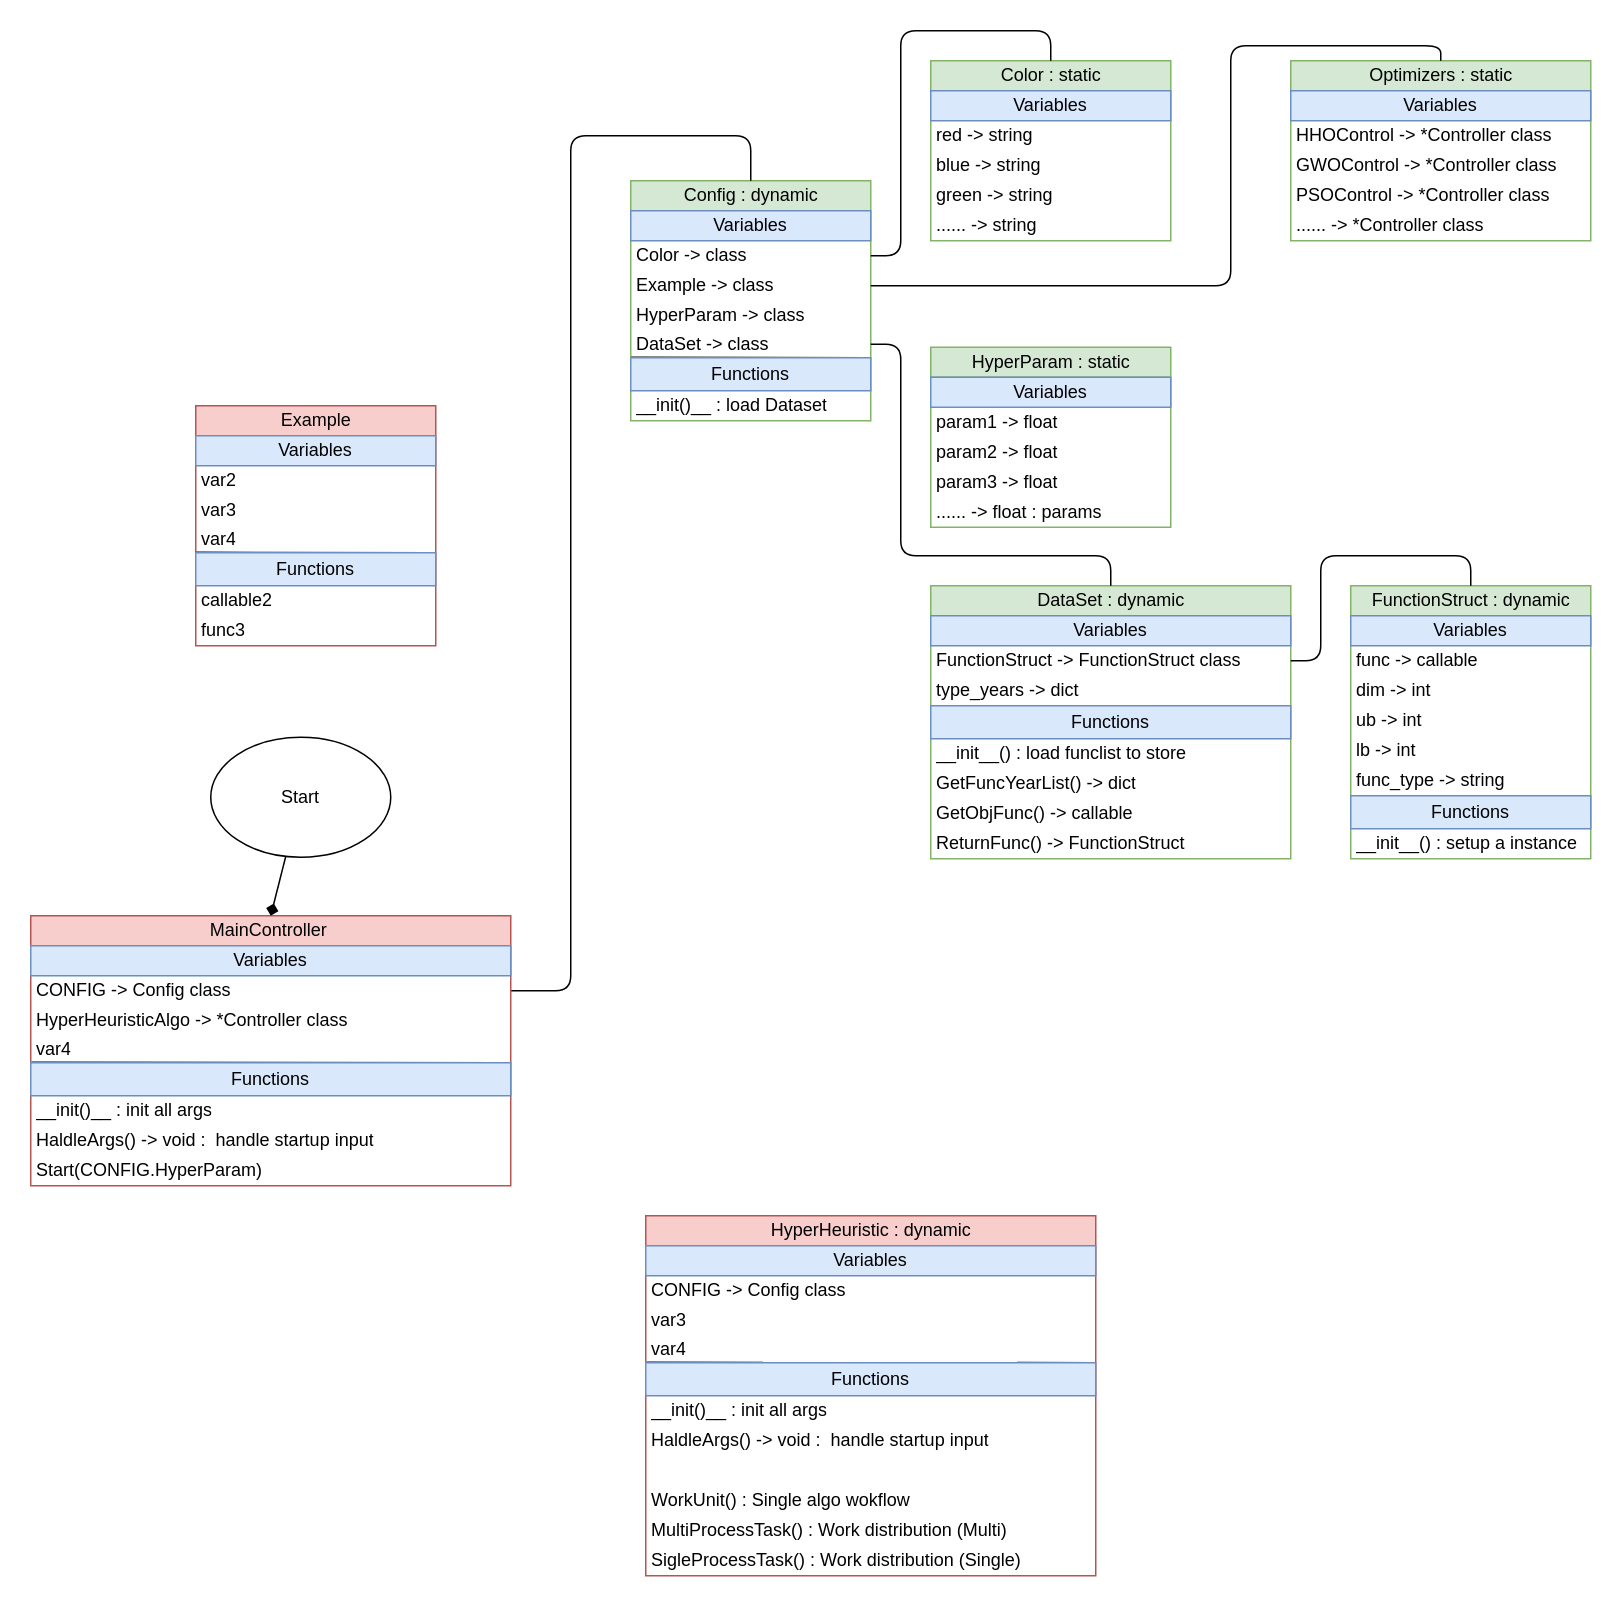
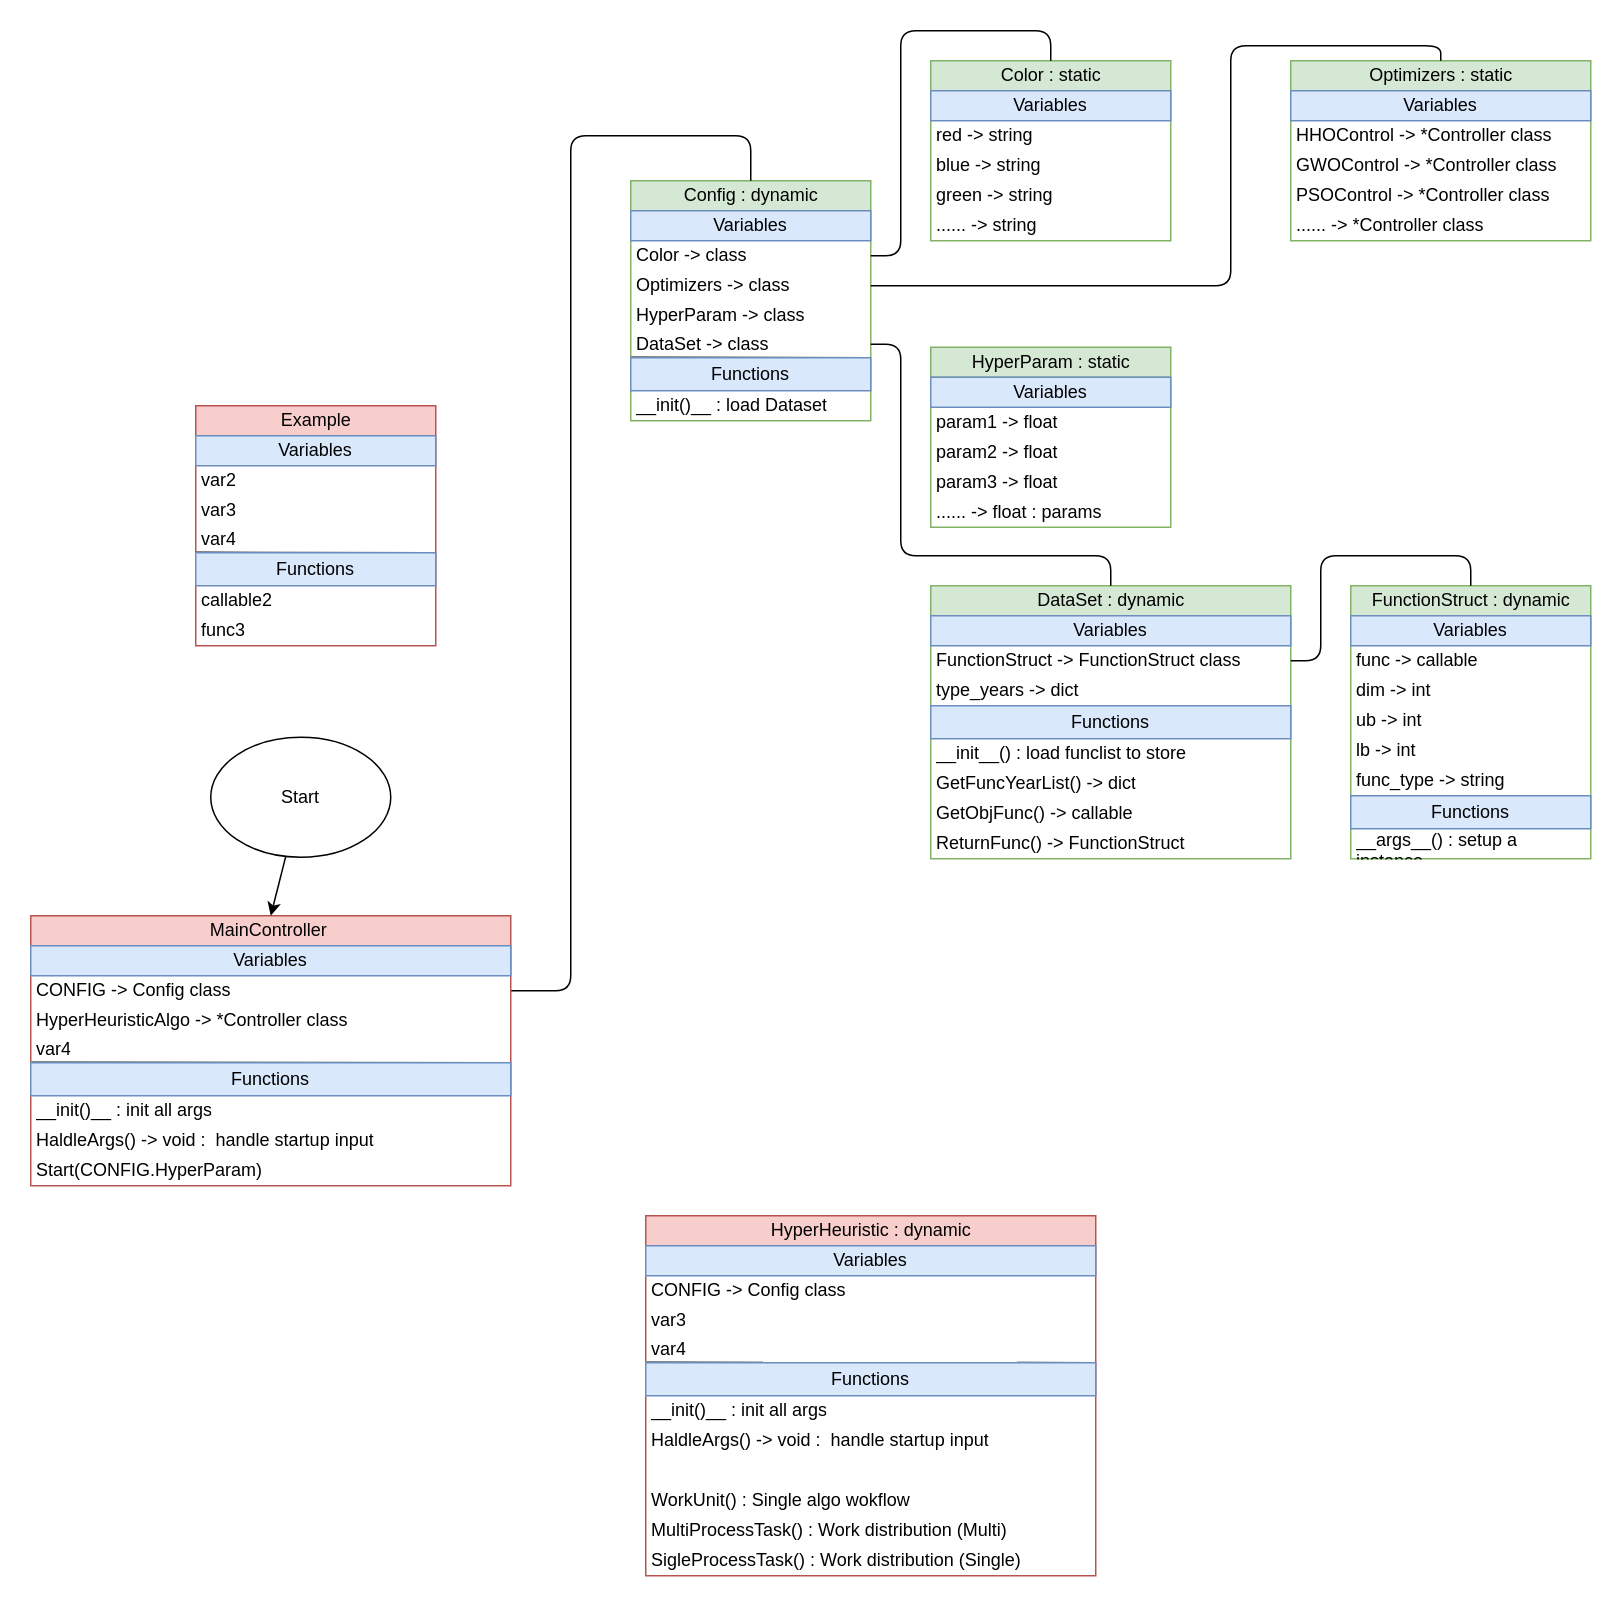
node "Example -> class": label "Example -> class" -> "Optimizers -> class"
node "__init__() : setup a instance": label "__init__() : setup a instance" -> "__args__() : setup a instance"
edge "Start" -> "MainController": arrowhead diamond -> classic
